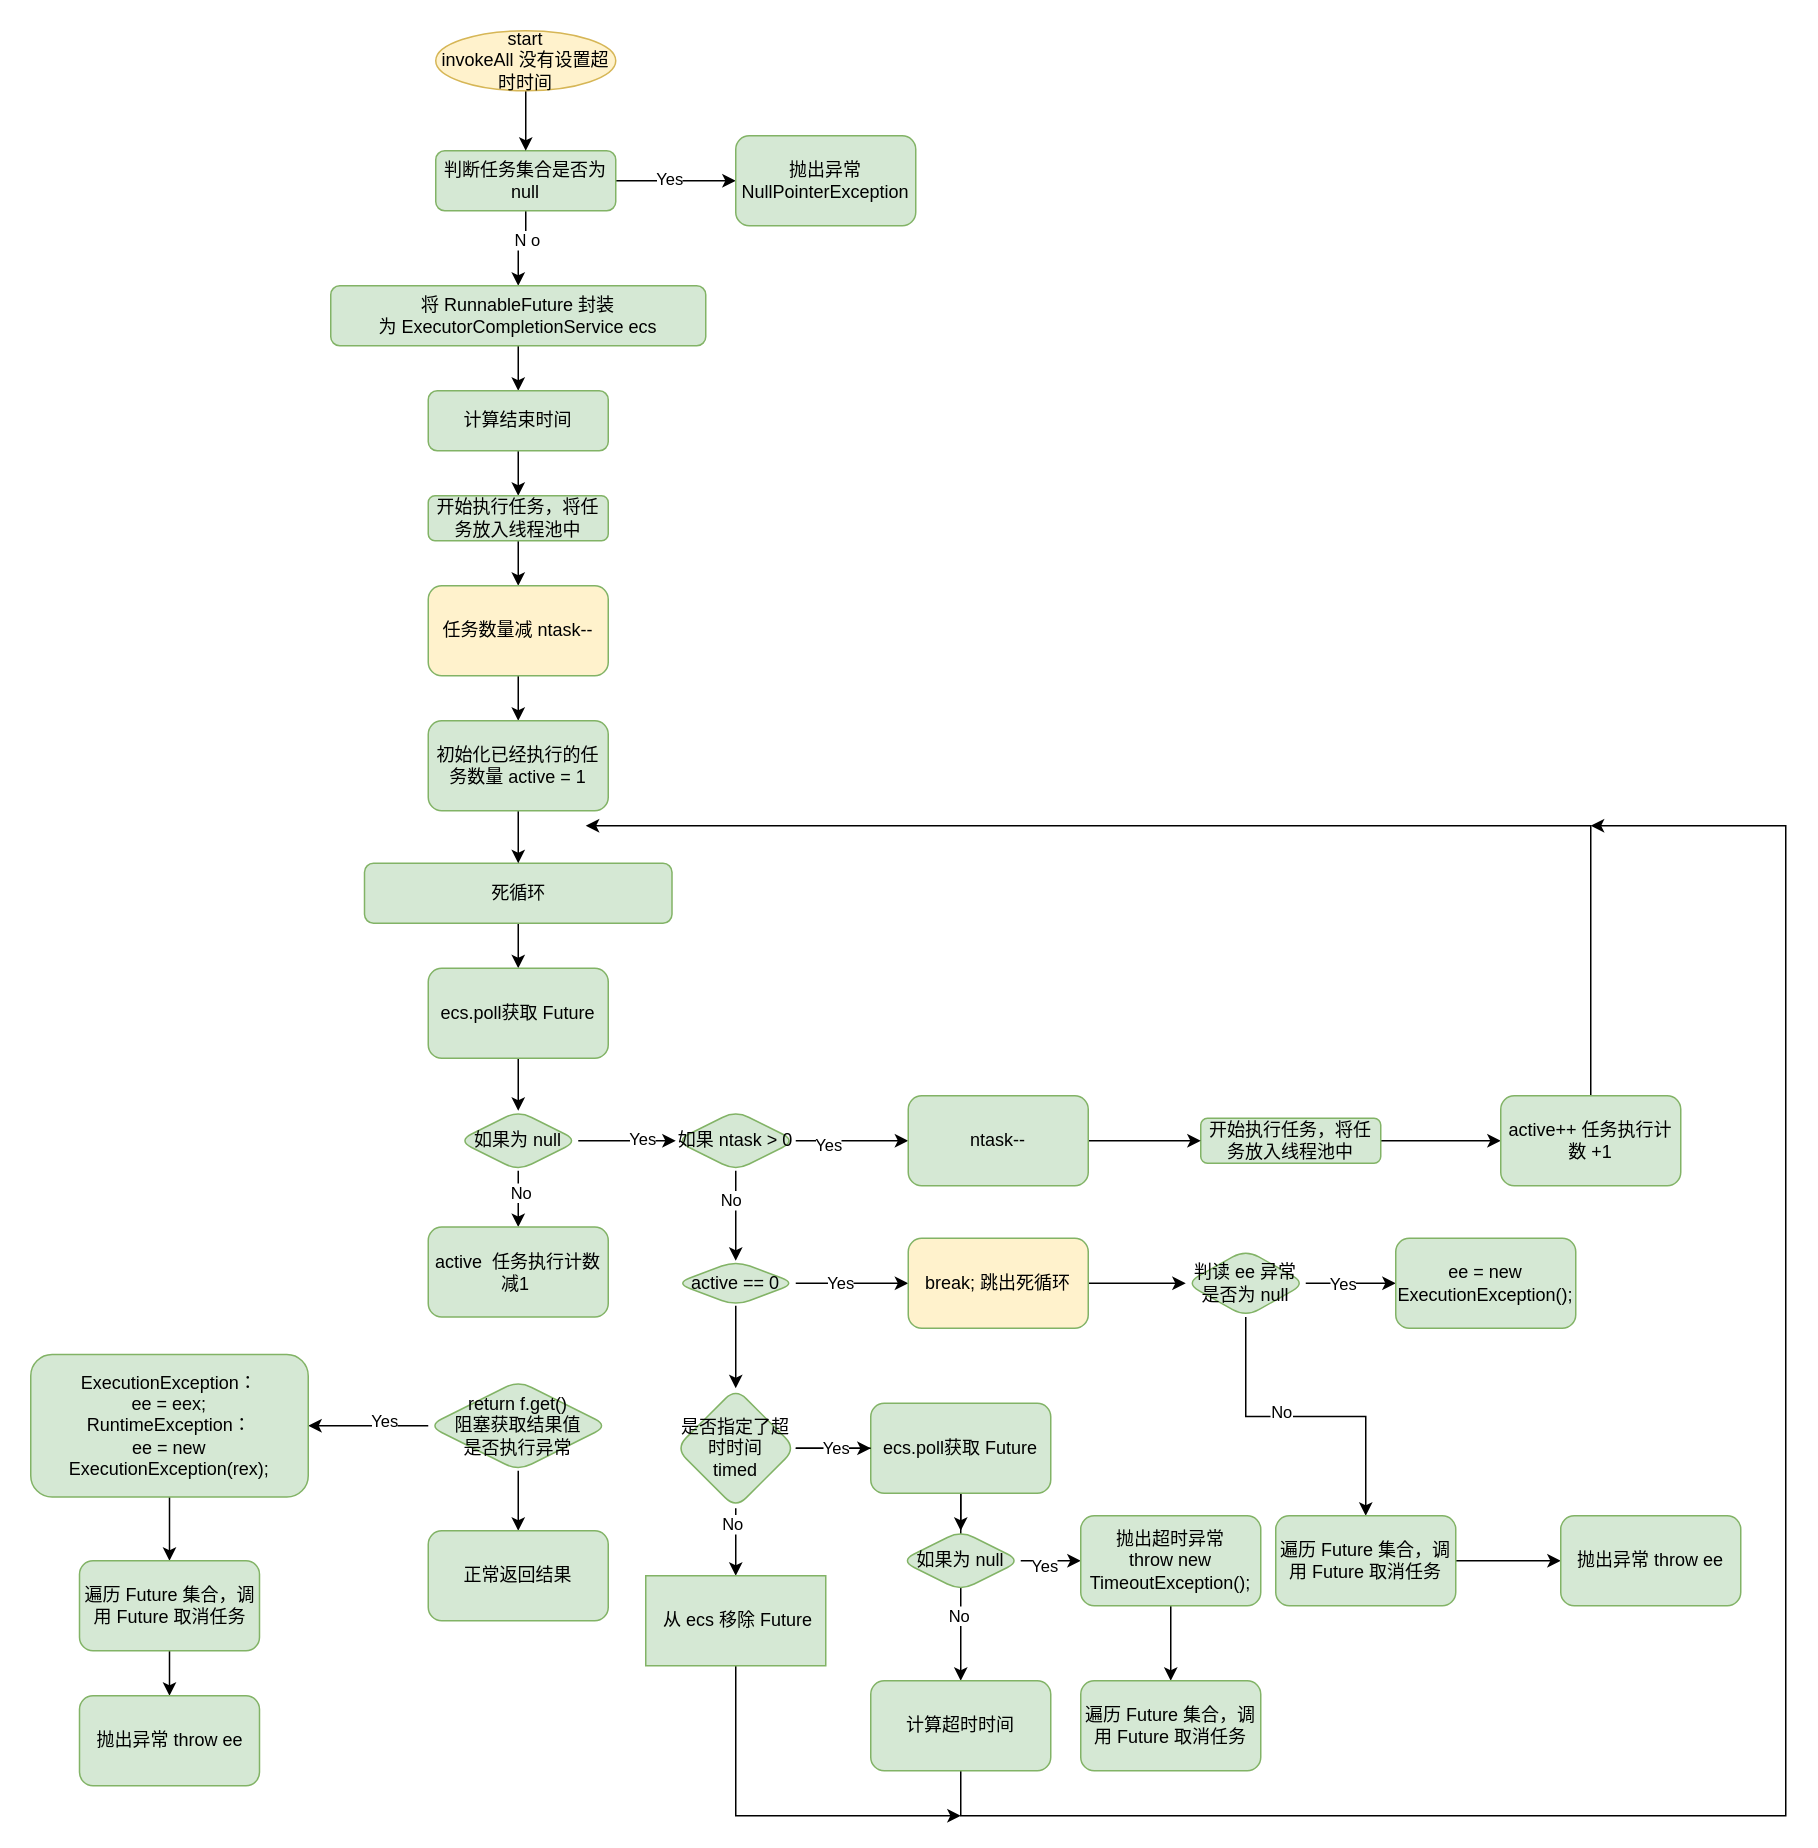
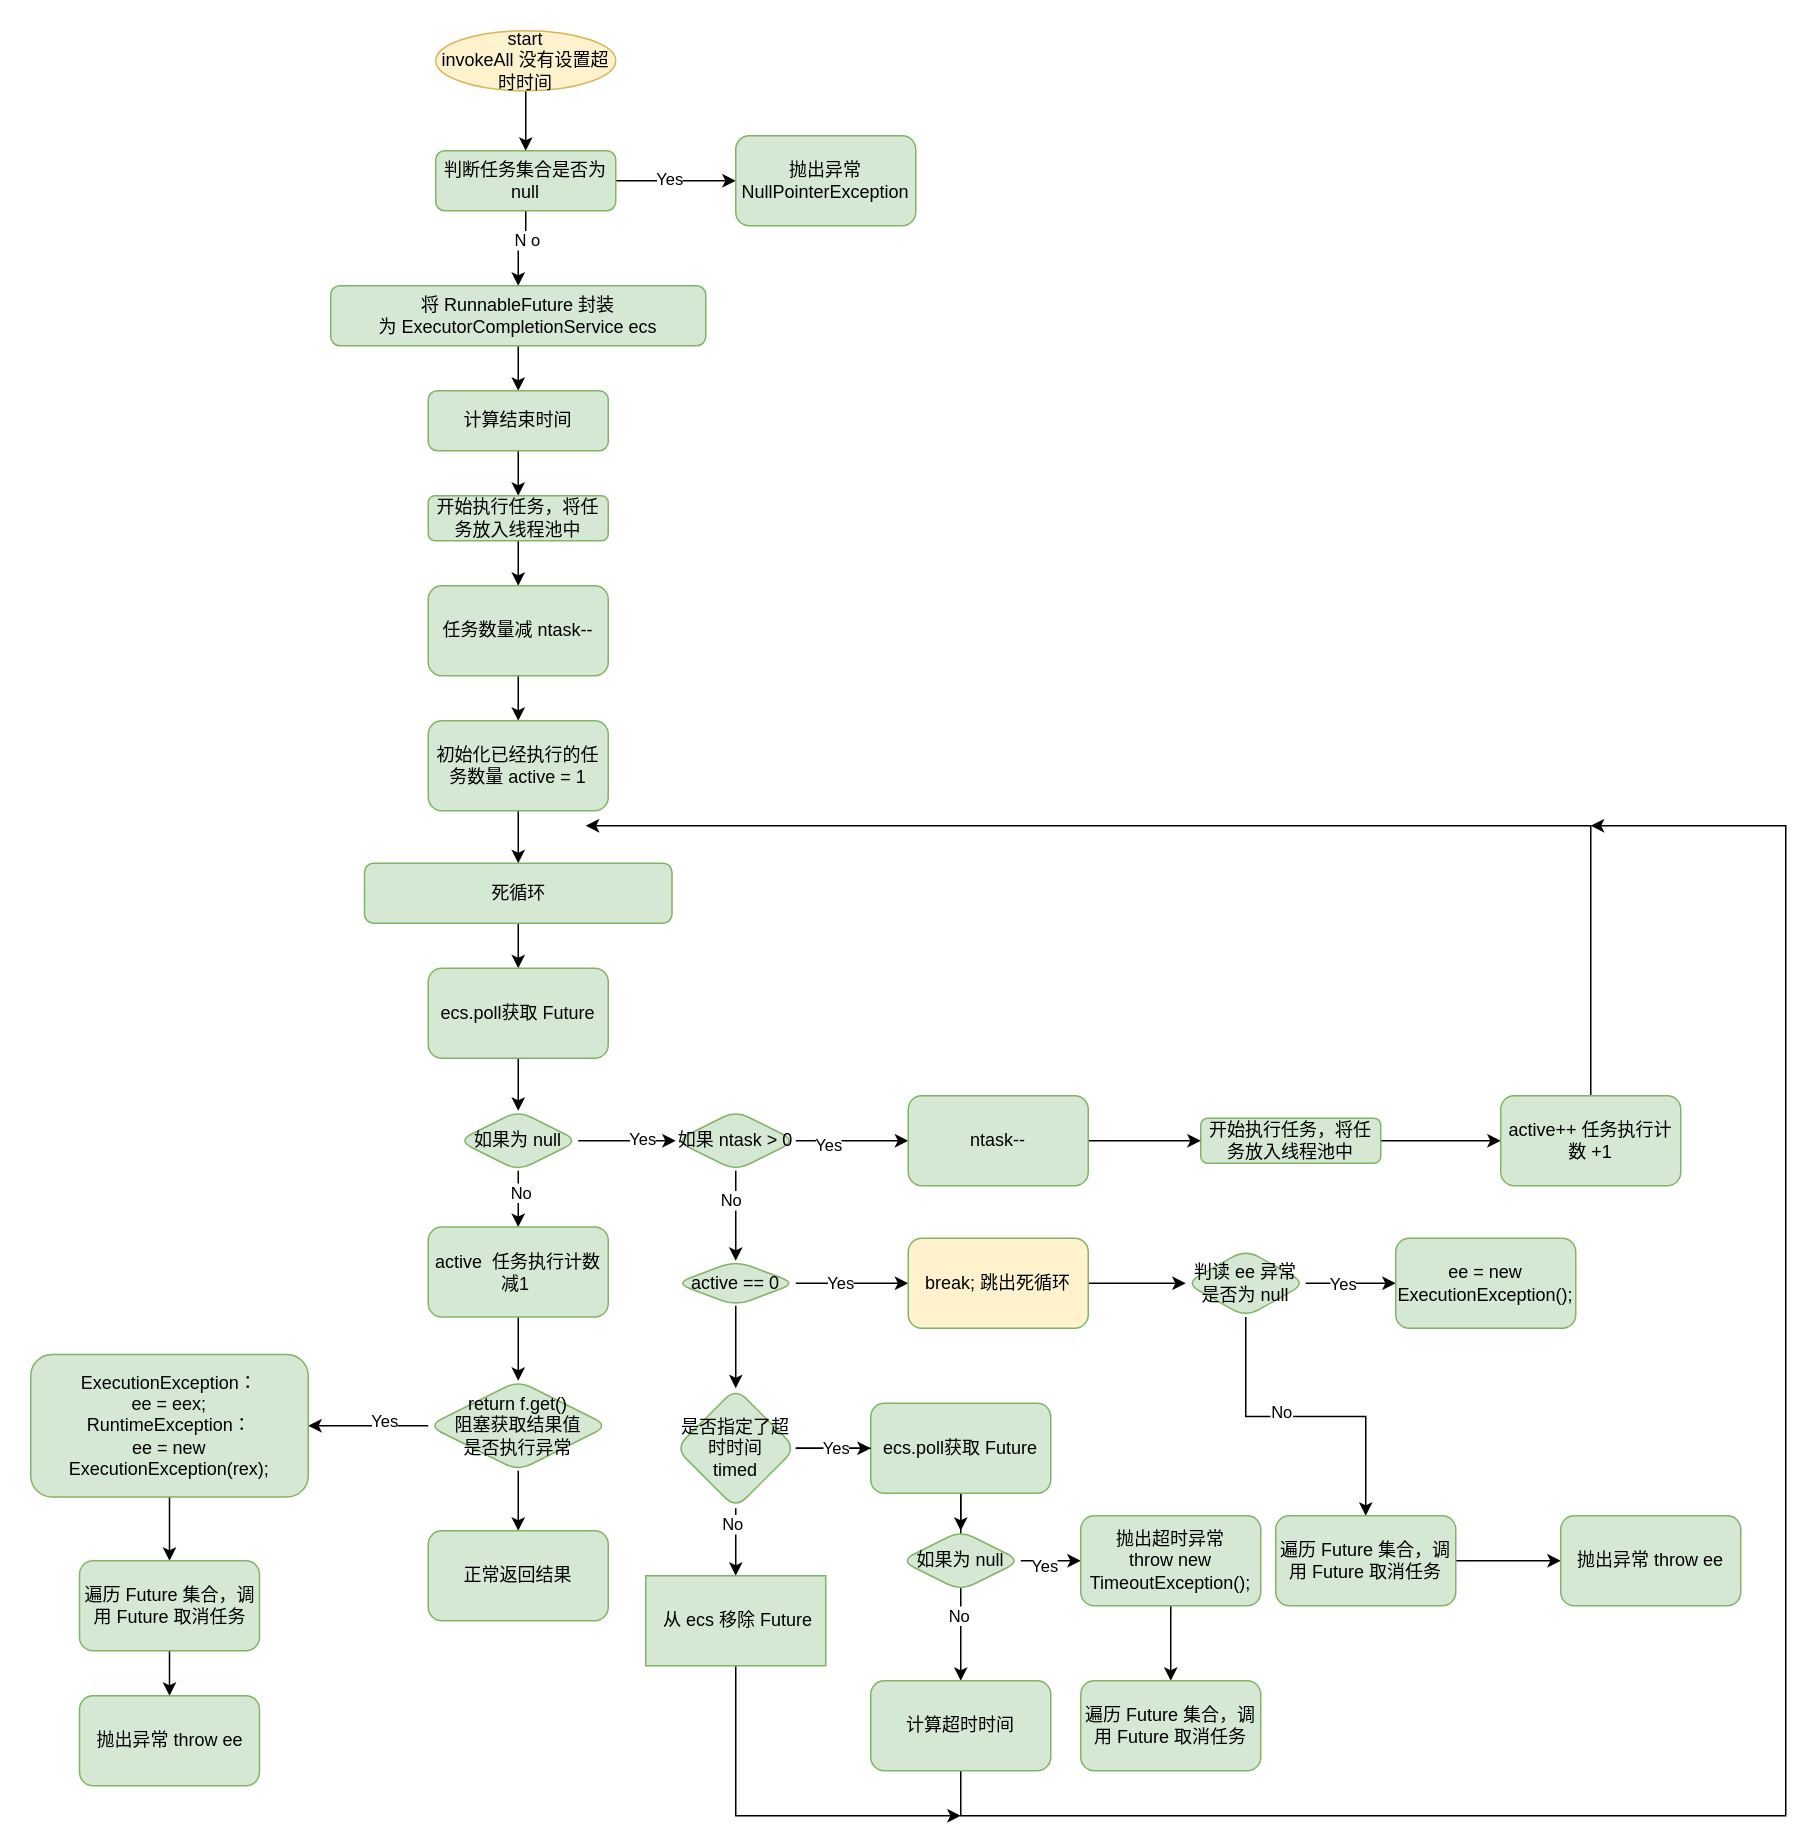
node "任务数量减 ntask--": fillcolor #fff2cc -> #d5e8d4
edge "active 任务执行计数减1" -> "return f.get() 阻塞获取结果值 是否执行异常": added
